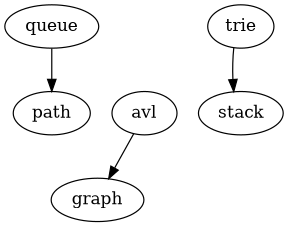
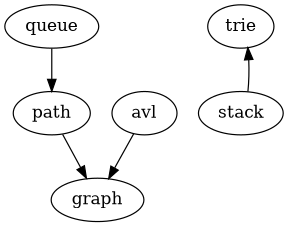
edge "trie" -> "stack": reversed
edge "path" -> "graph": added
